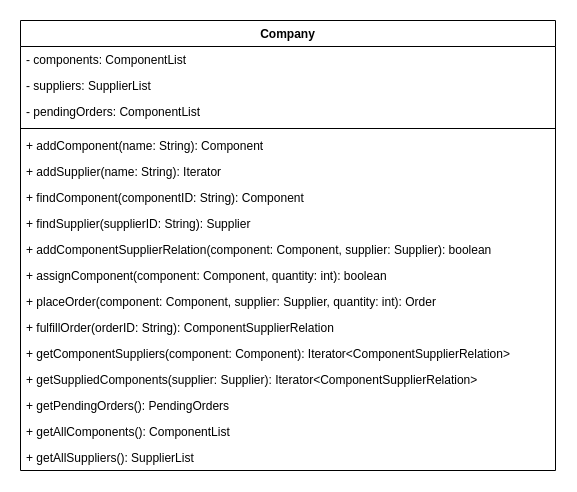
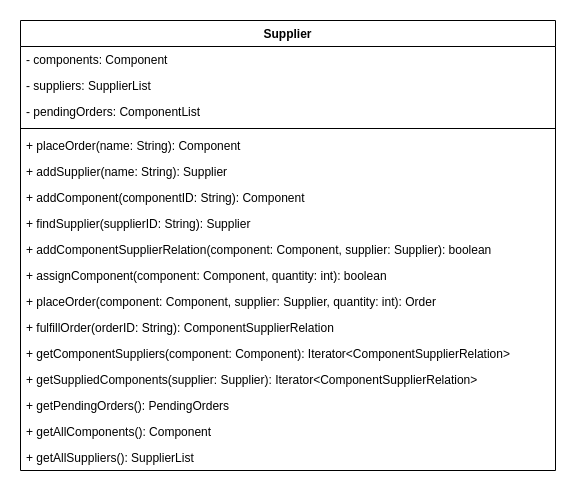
node "Company": label "Company" -> "Supplier"
node "- components: ComponentList": label "- components: ComponentList" -> "- components: Component"
node "+ addComponent(name: String): Component": label "+ addComponent(name: String): Component" -> "+ placeOrder(name: String): Component"
node "+ addSupplier(name: String): Iterator": label "+ addSupplier(name: String): Iterator" -> "+ addSupplier(name: String): Supplier"
node "+ findComponent(componentID: String): Component": label "+ findComponent(componentID: String): Component" -> "+ addComponent(componentID: String): Component"
node "+ getAllComponents(): ComponentList": label "+ getAllComponents(): ComponentList" -> "+ getAllComponents(): Component"
